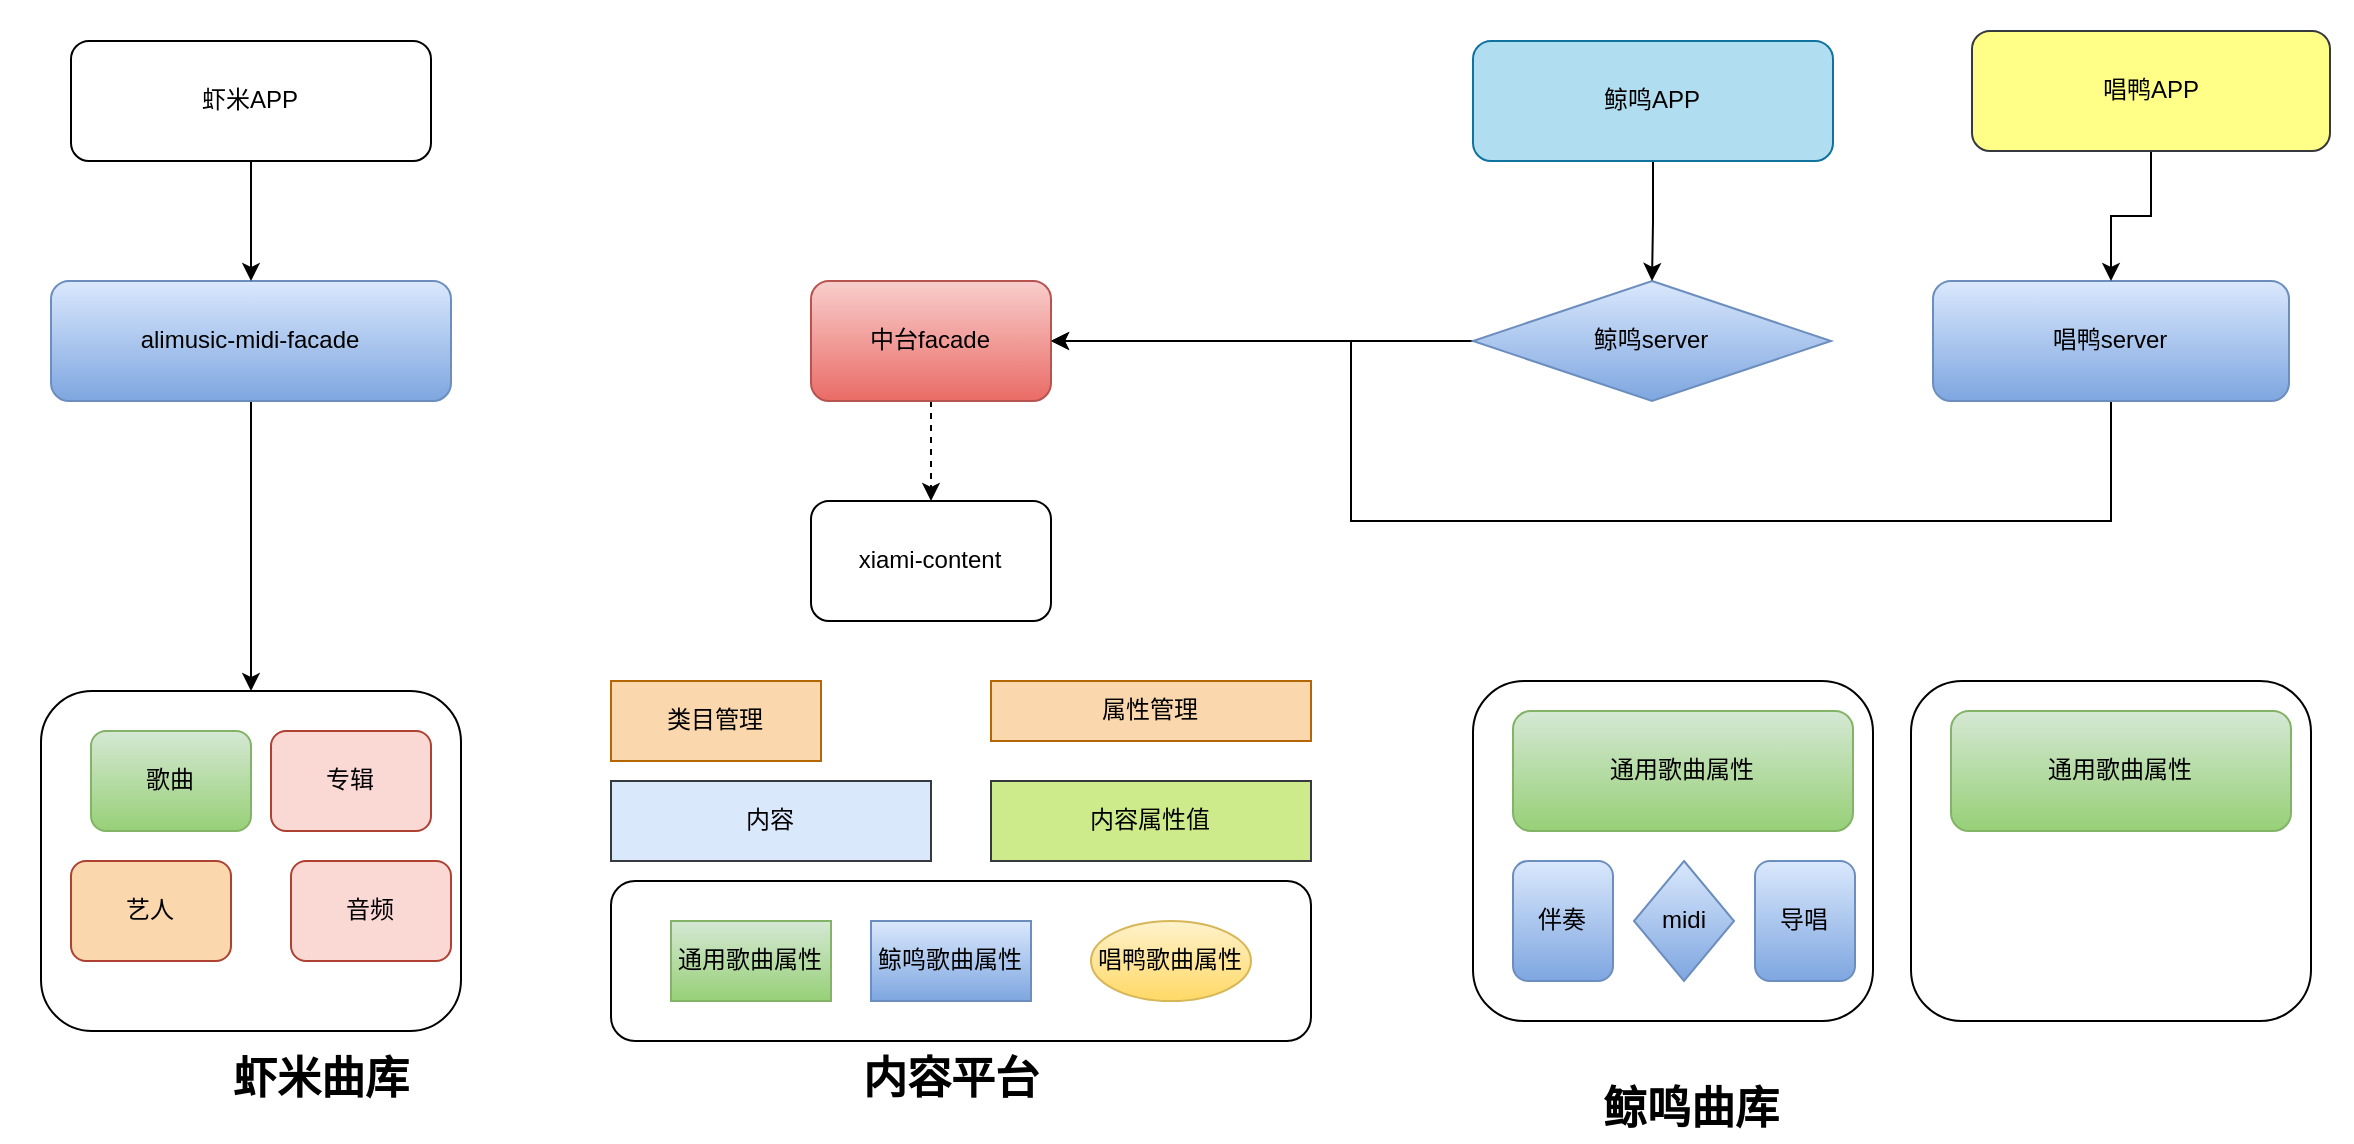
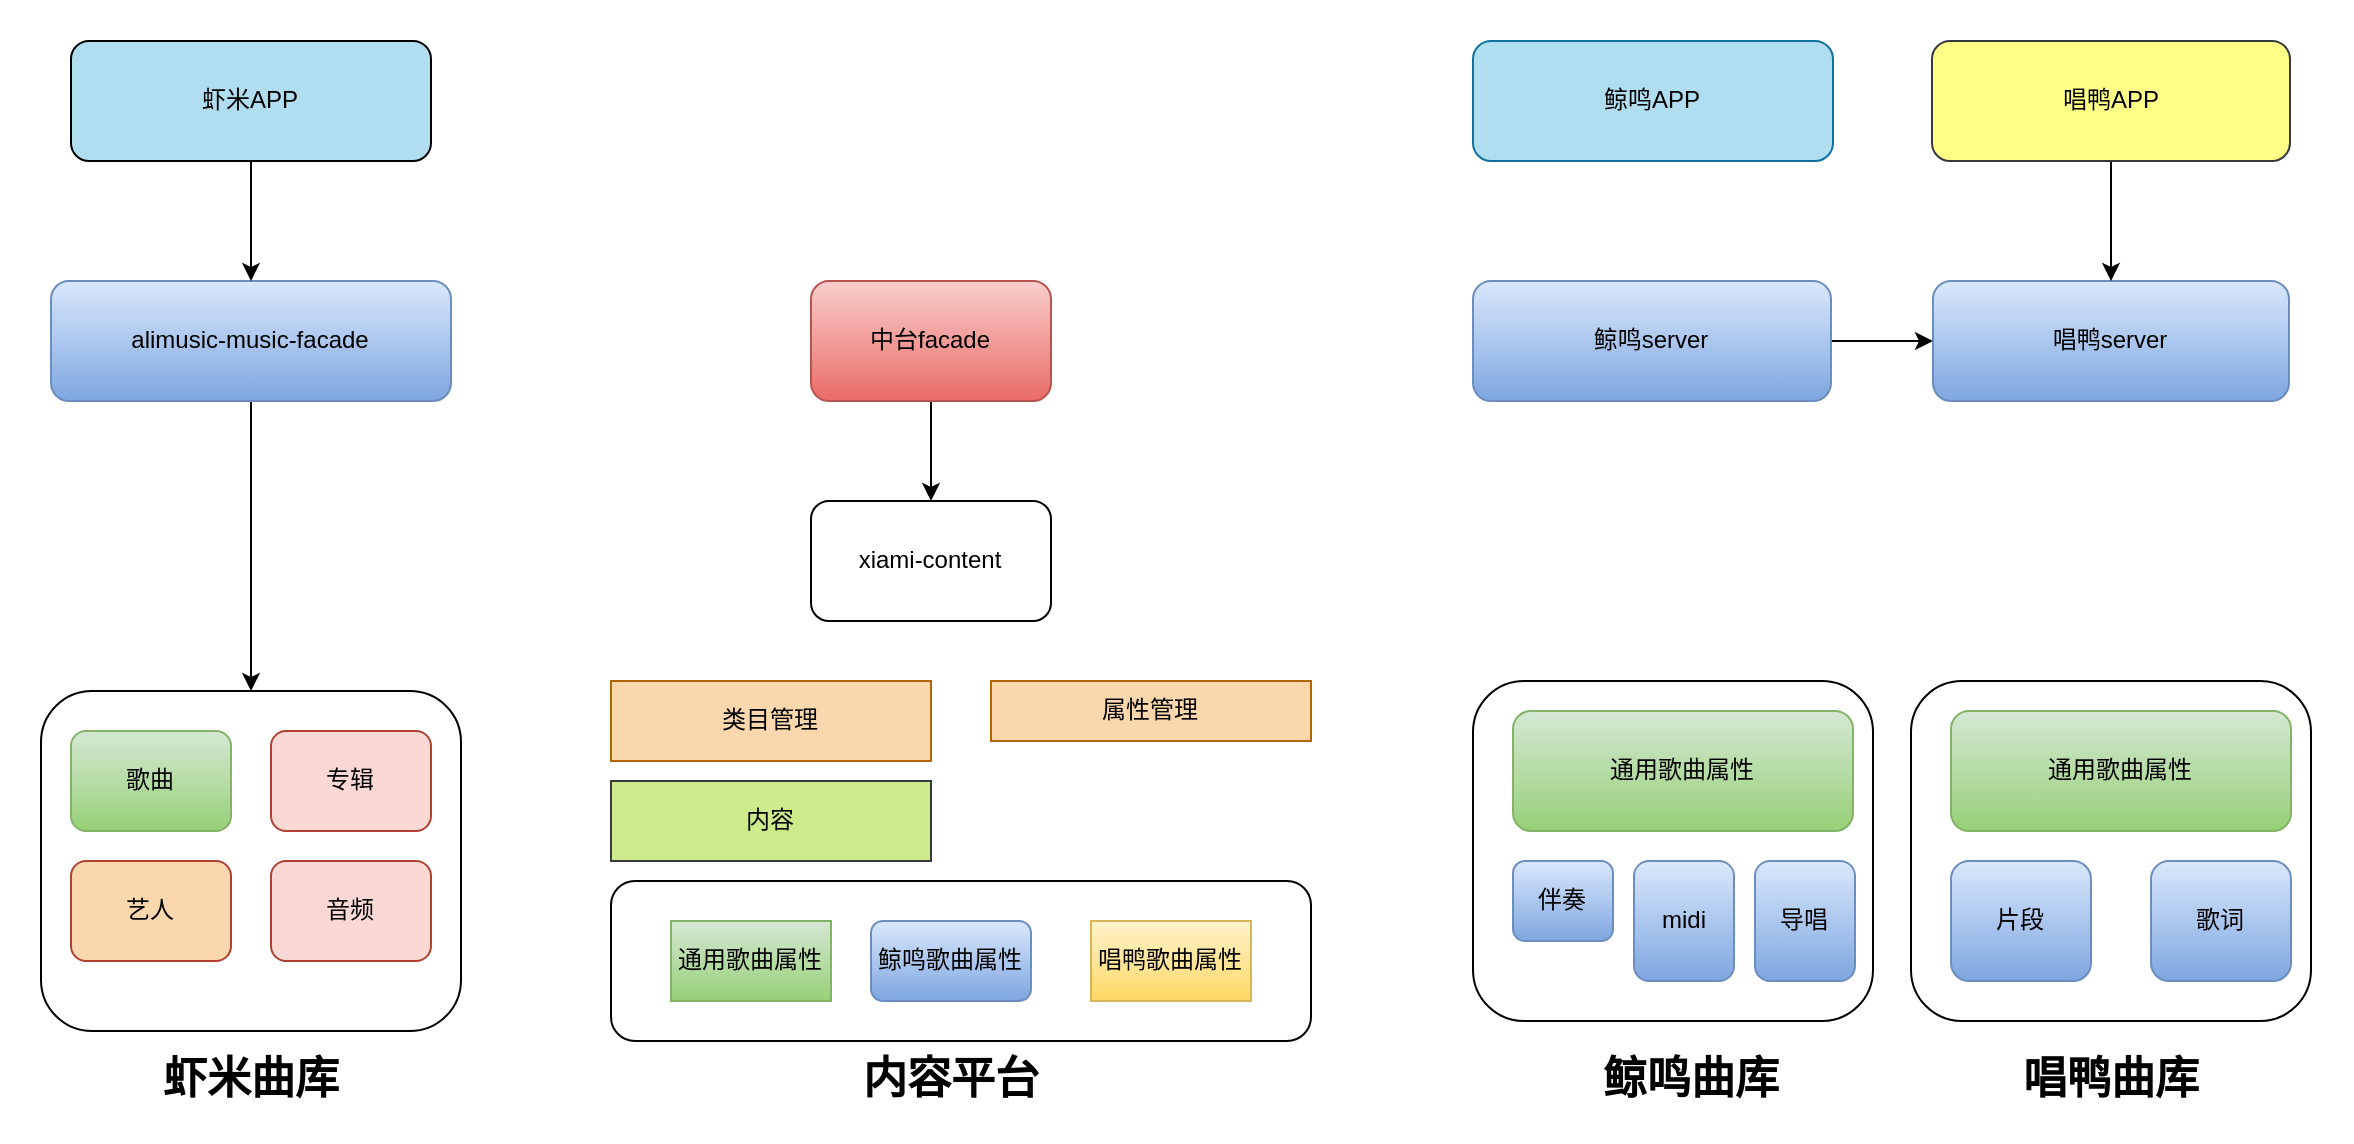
node "唱鸭APP": moved (2151, 91) -> (2111, 101)
node "虾米APP": fillcolor #ffffff -> #b1ddf0
edge "鲸鸣APP" -> "鲸鸣server": removed
node "alimusic-midi-facade": label "alimusic-midi-facade" -> "alimusic-music-facade"
edge "鲸鸣server" -> "中台facade": now "鲸鸣server" -> "唱鸭server"
node "鲸鸣server": shape diamond -> rounded rectangle
edge "中台facade" -> "xiami-content": style dashed -> solid
edge "唱鸭server" -> "中台facade": removed
node "类目管理": size 210x80 -> 320x80
node "歌曲": moved (171, 781) -> (151, 781)
node "内容": fillcolor #dae8fc -> #cdeb8b
node "内容属性值": removed
node "音频": moved (371, 911) -> (351, 911)
node "伴奏": size 100x120 -> 100x80
node "midi": shape diamond -> rounded rectangle
node "片段": added
node "歌词": added
node "鲸鸣歌曲属性": shape rectangle -> rounded rectangle
node "唱鸭歌曲属性": shape ellipse -> rectangle
node "虾米曲库": moved (322, 1081) -> (252, 1081)
node "唱鸭曲库": added
node "鲸鸣曲库": moved (1692, 1111) -> (1692, 1081)
